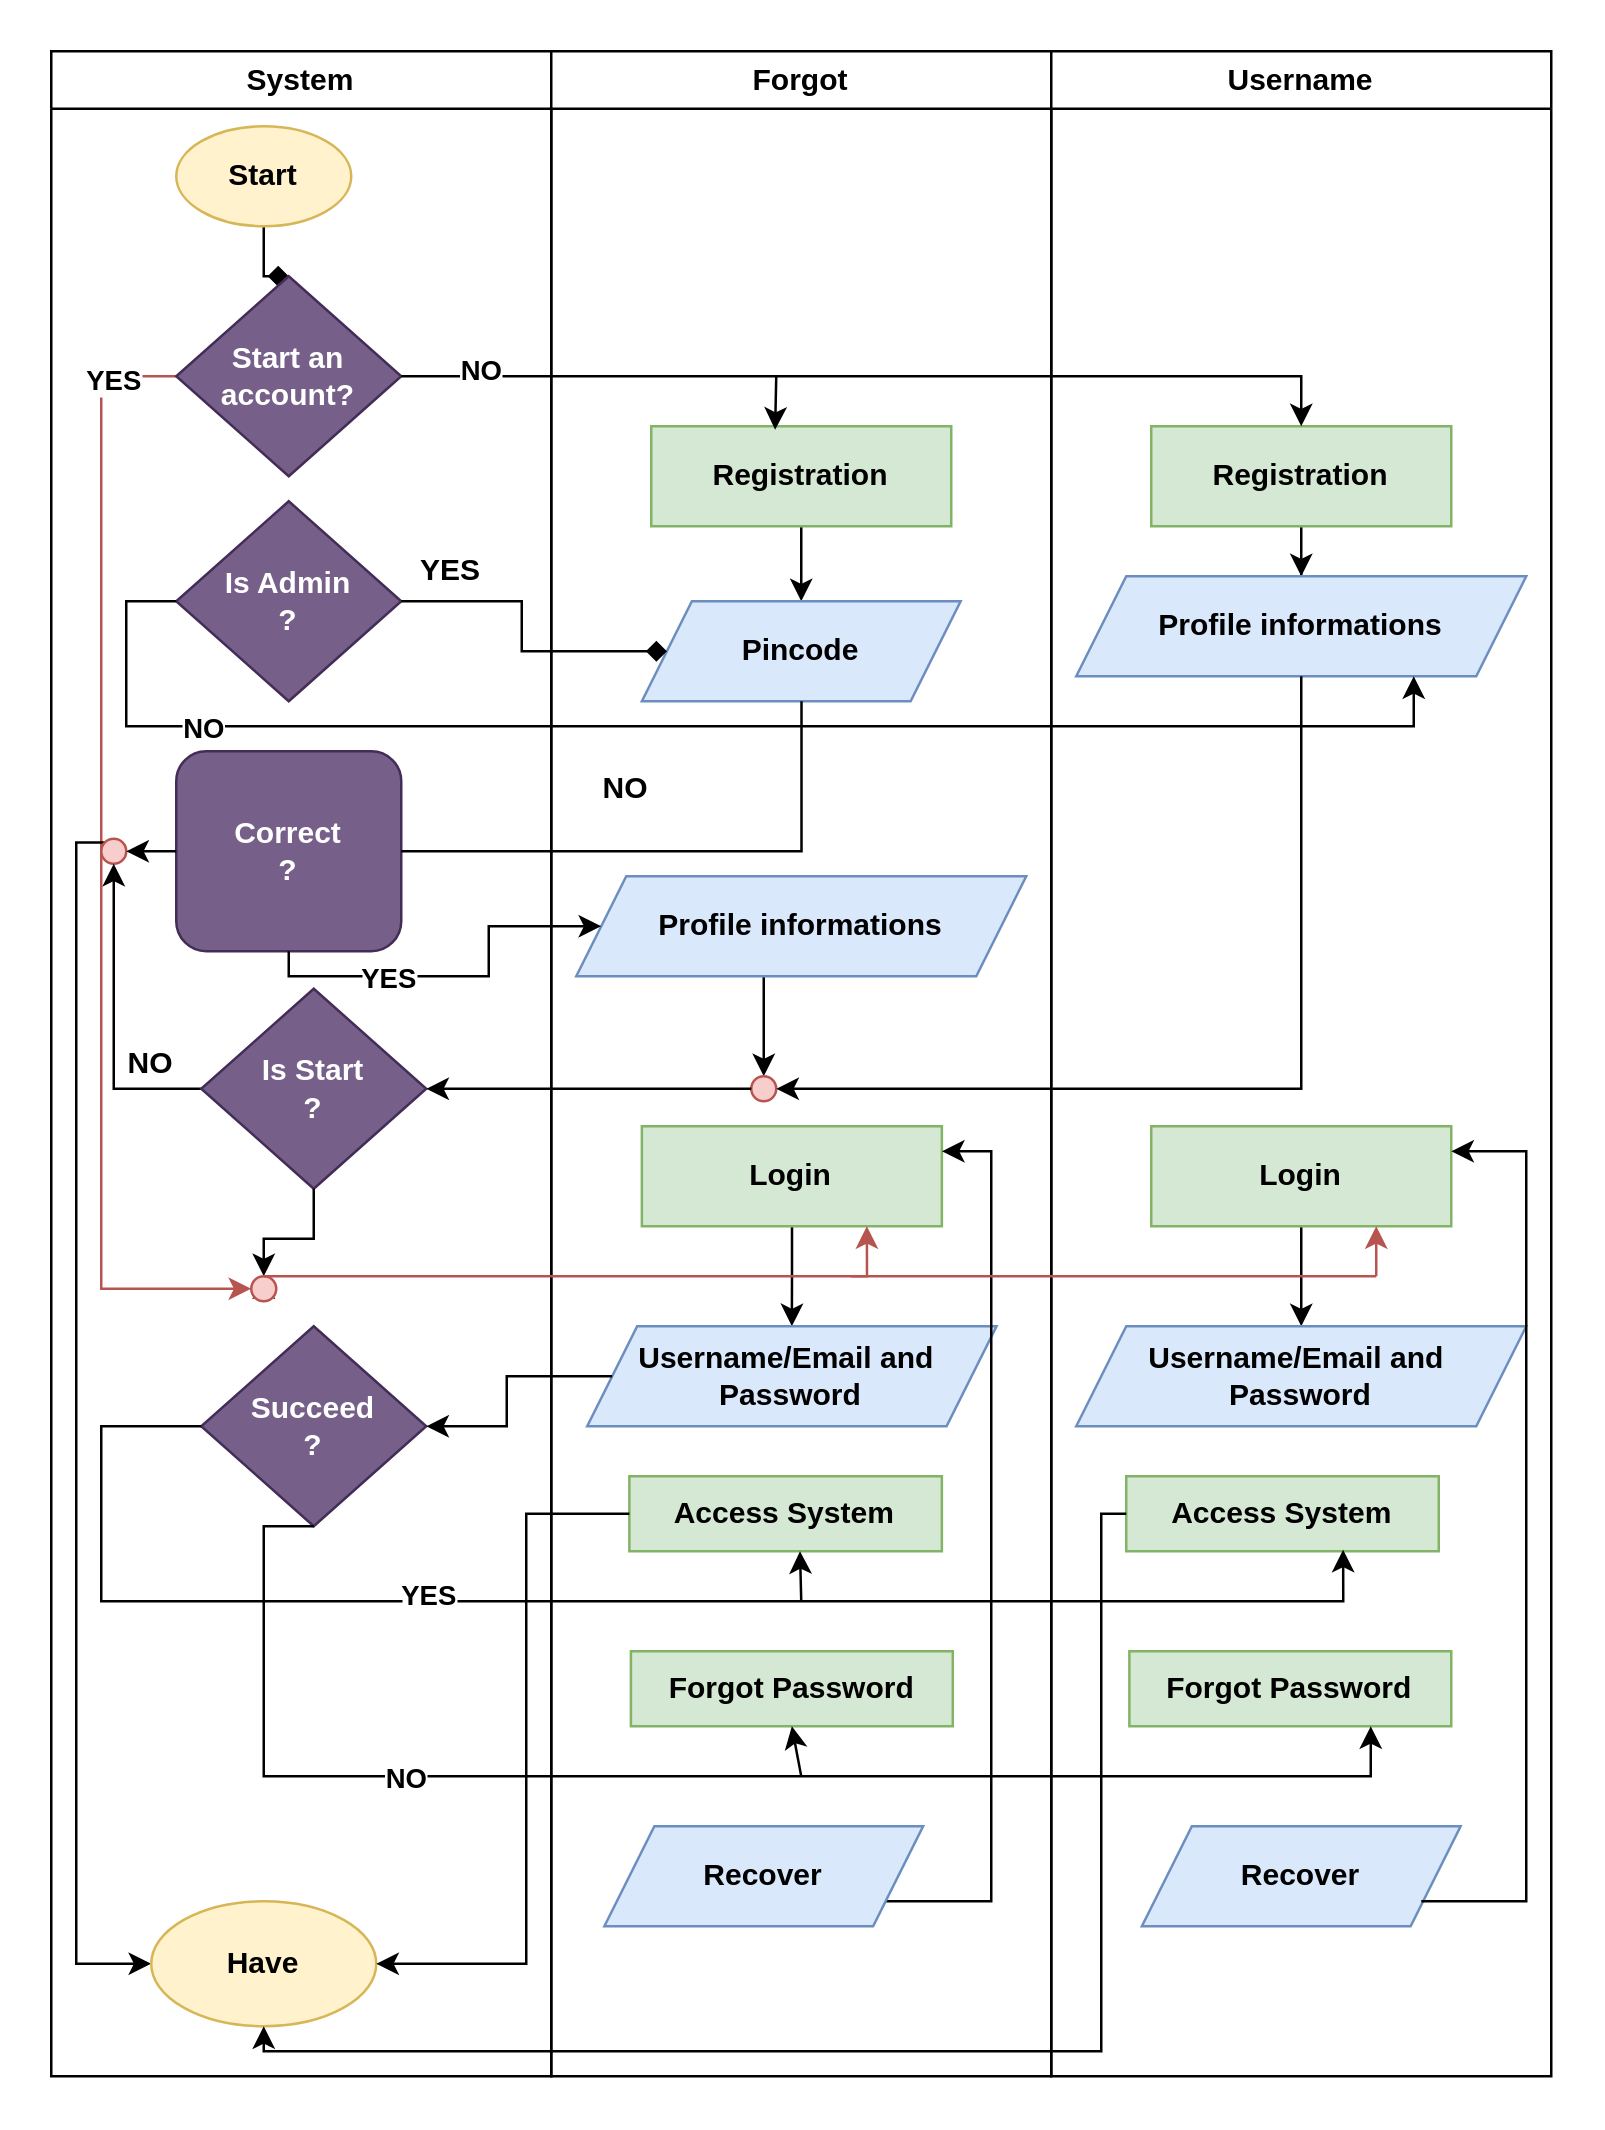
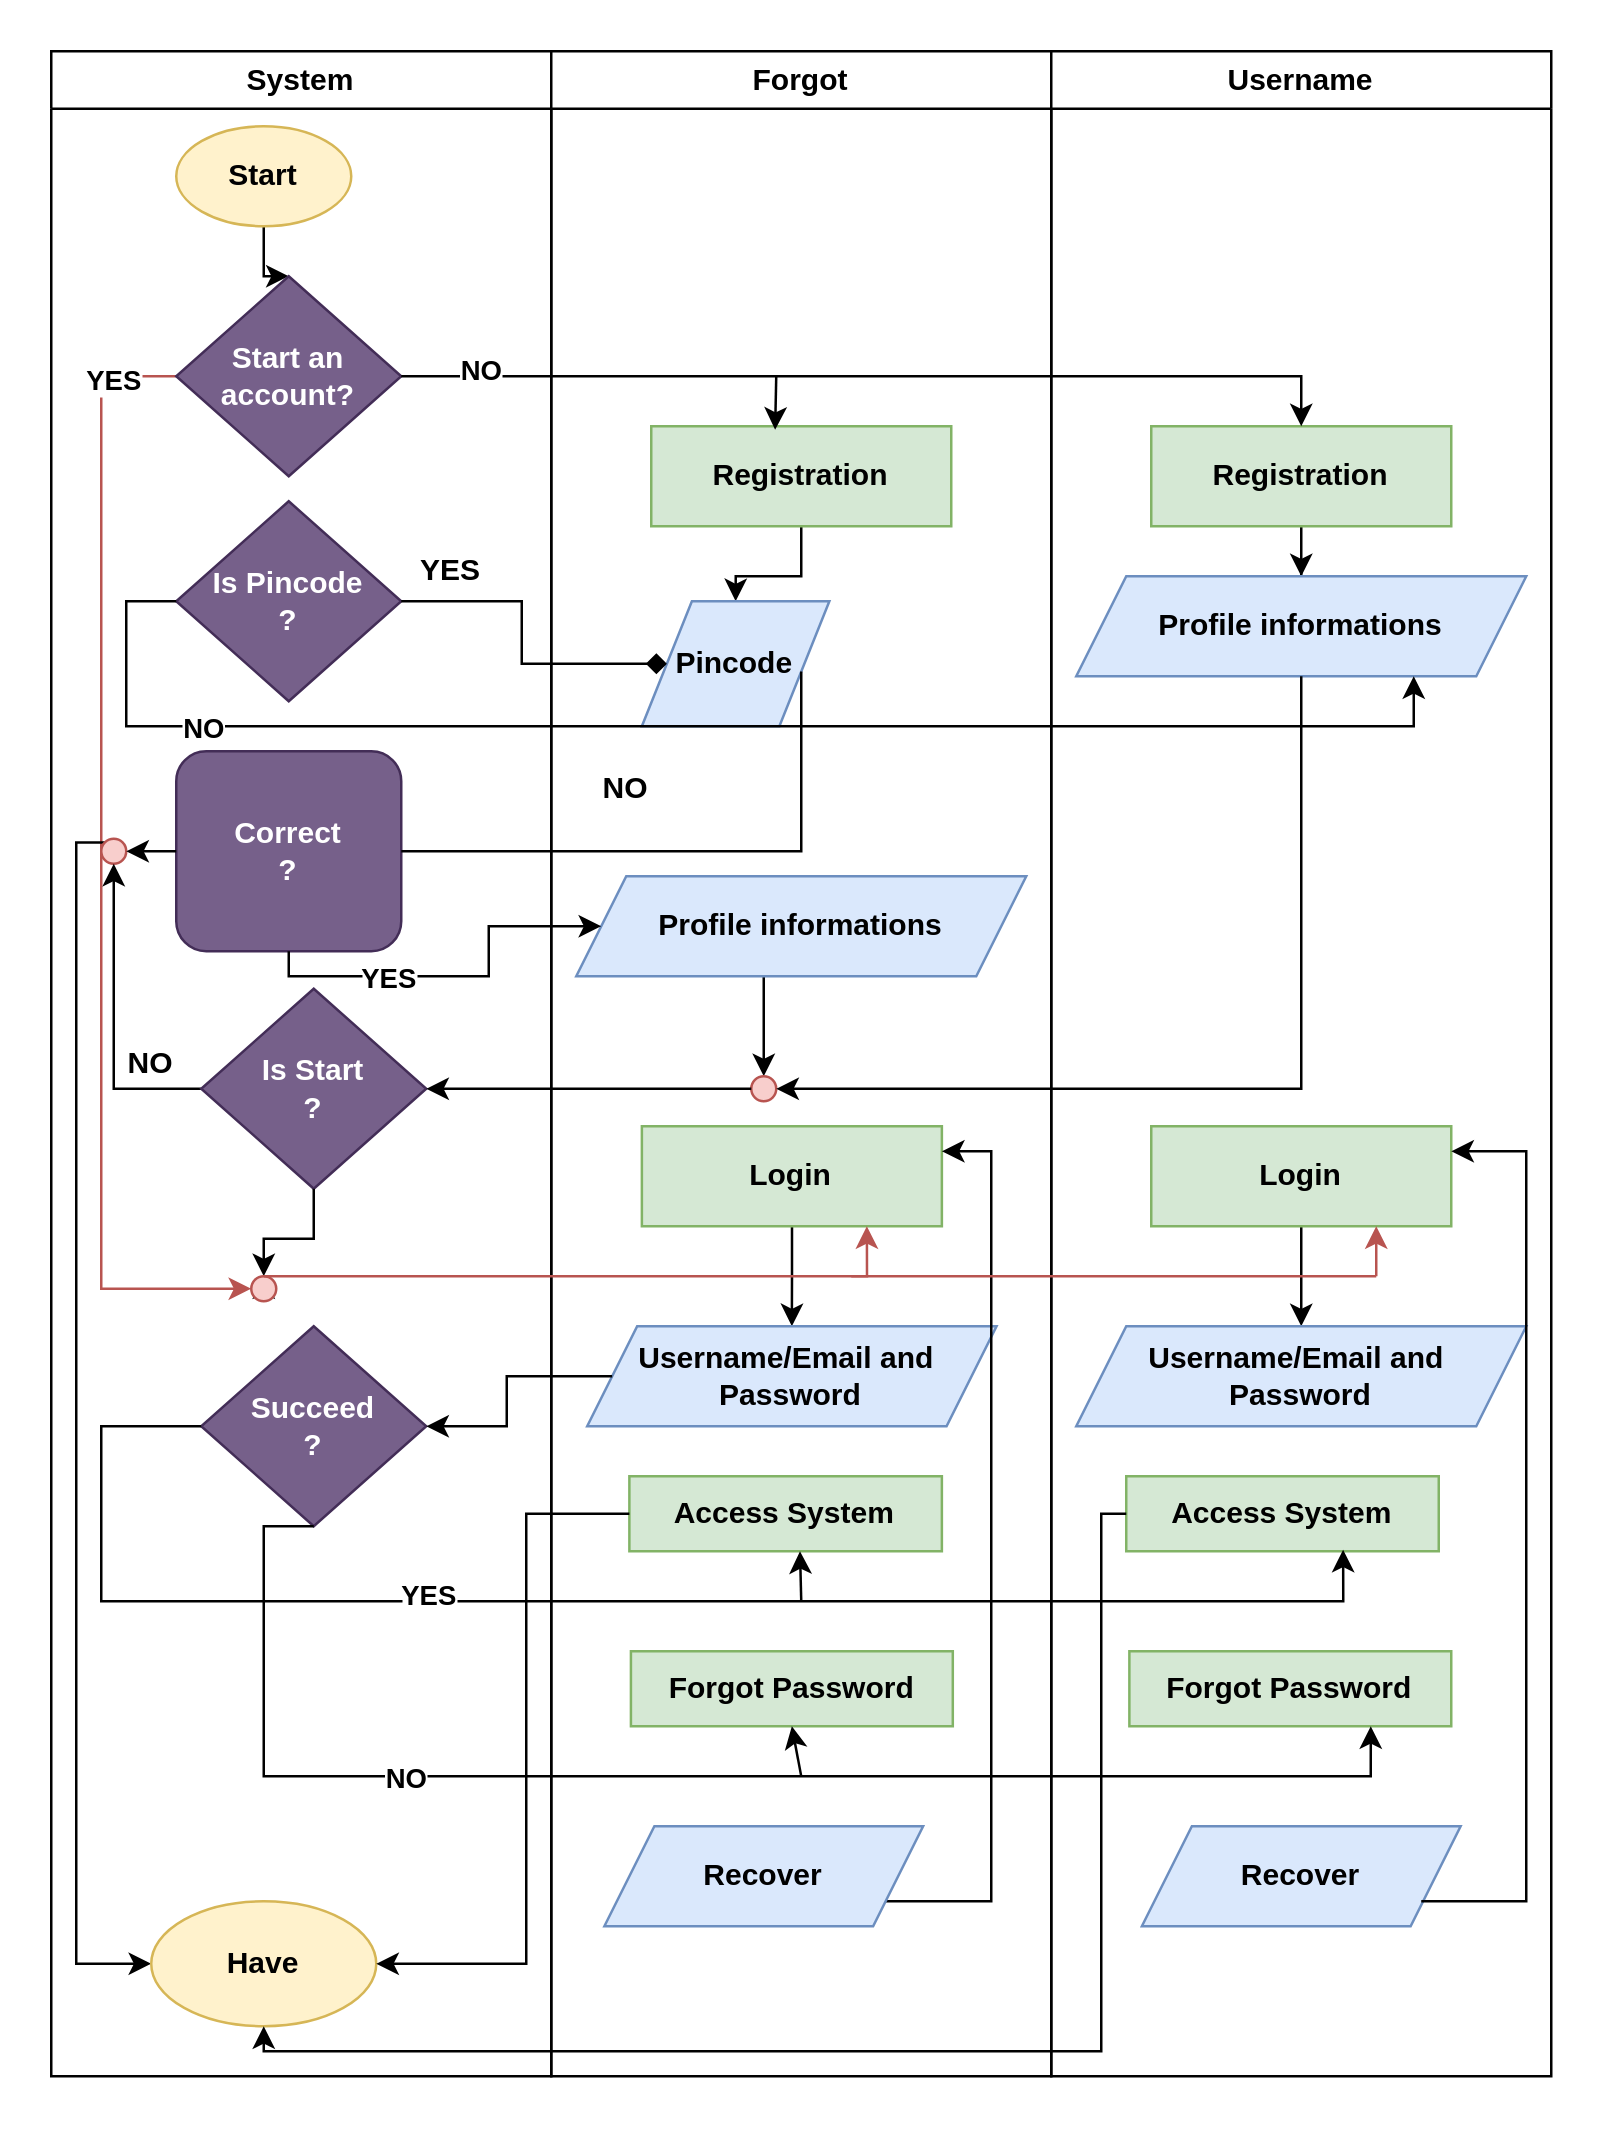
edge "Start" -> "Start an account?": arrowhead diamond -> classic
node "Is Admin ?": label "Is Admin ?" -> "Is Pincode ?"
node "Pincode": size 319x100 -> 188x125
